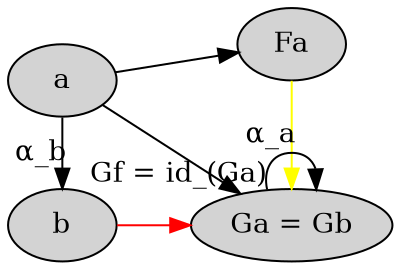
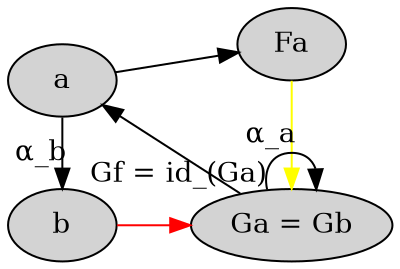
edge "a" -> "Ga = Gb": reversed
